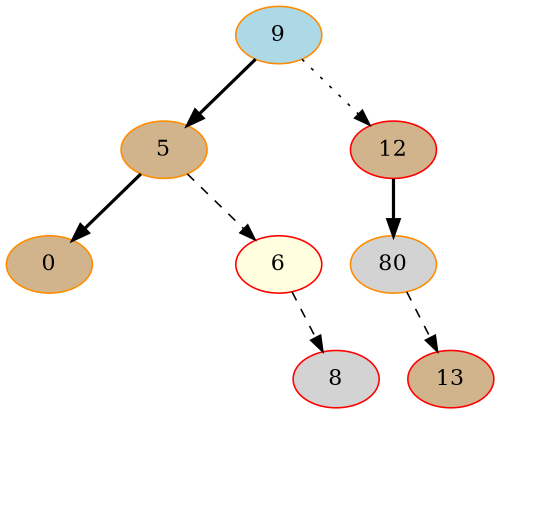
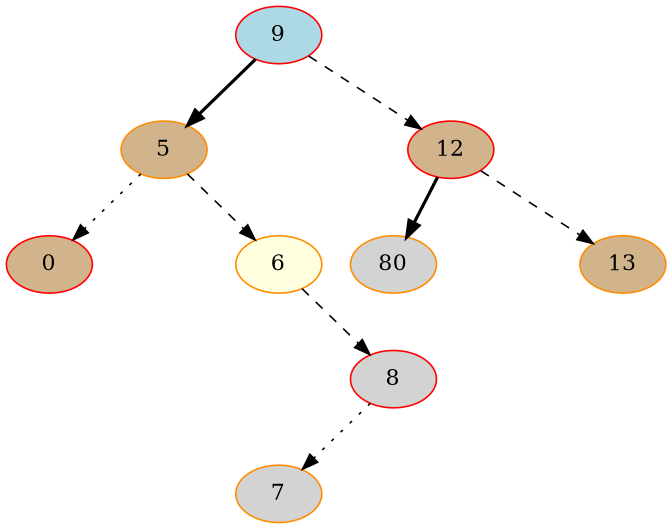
node "9": color darkorange -> red
edge "9" -> "12": style dotted -> dashed
edge "5" -> "0": style bold -> dotted
node "0": color darkorange -> red
node "6": color red -> darkorange
edge "80" -> "13": now "12" -> "13"
node "13": color red -> darkorange
node "7": added
